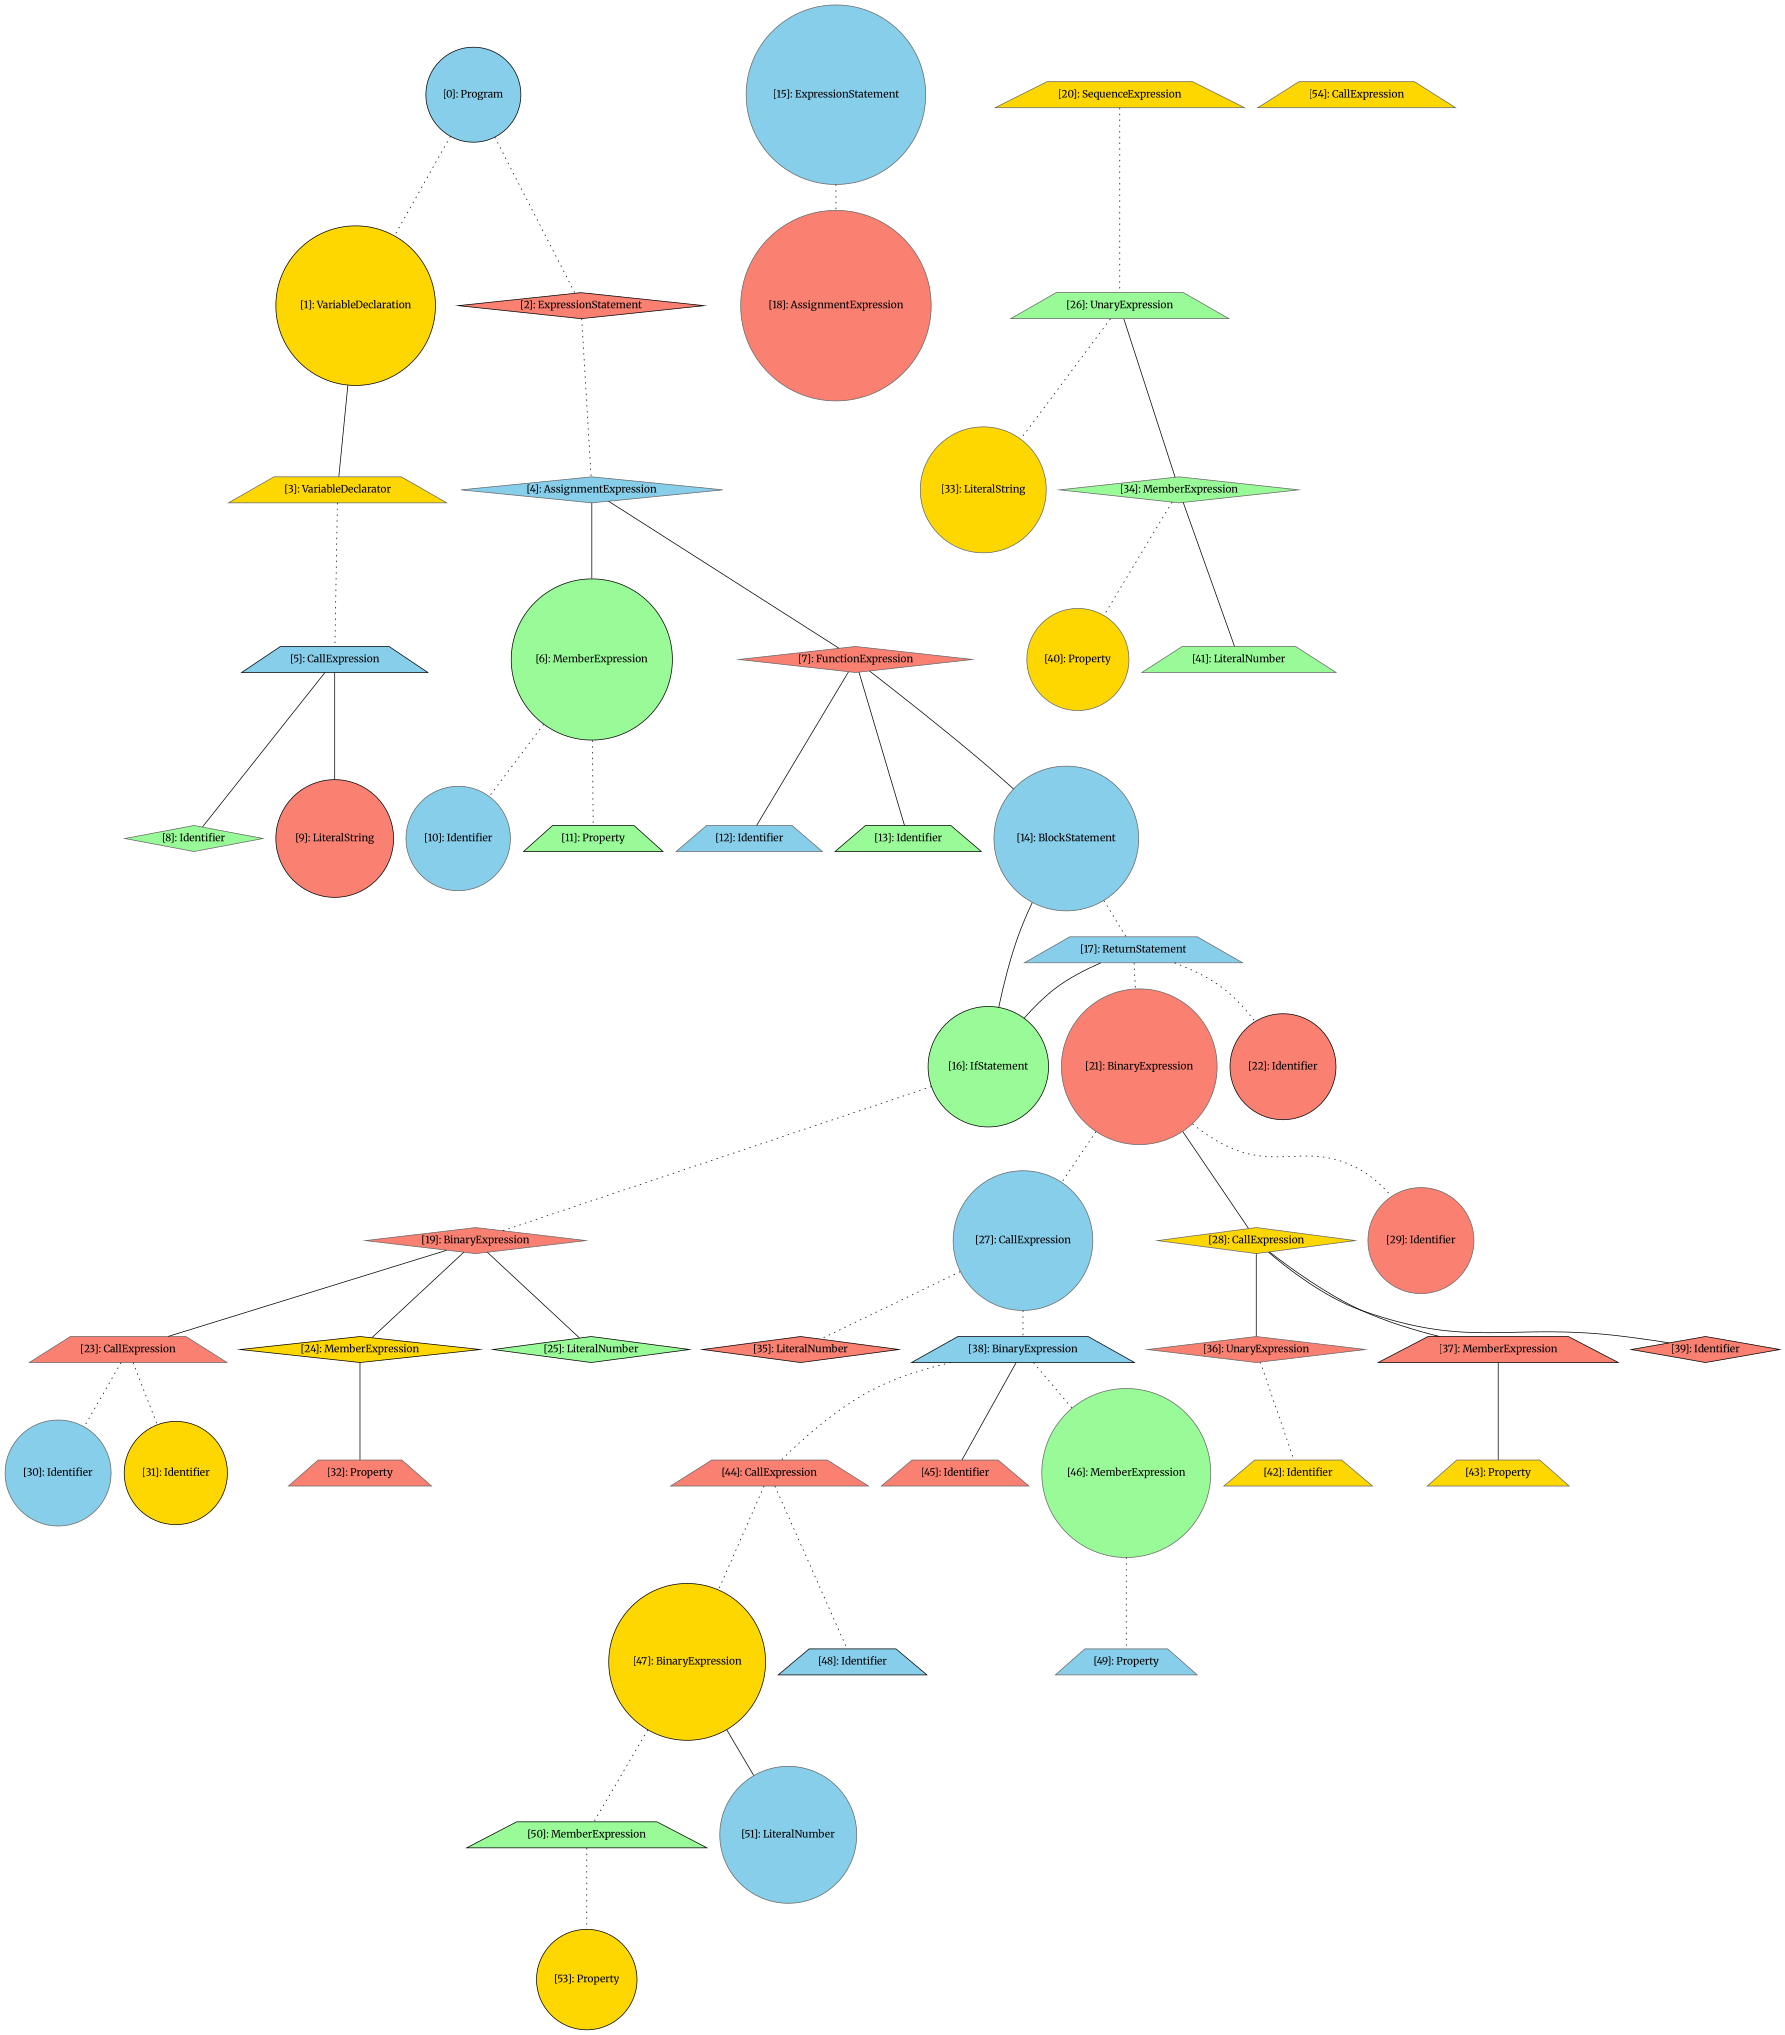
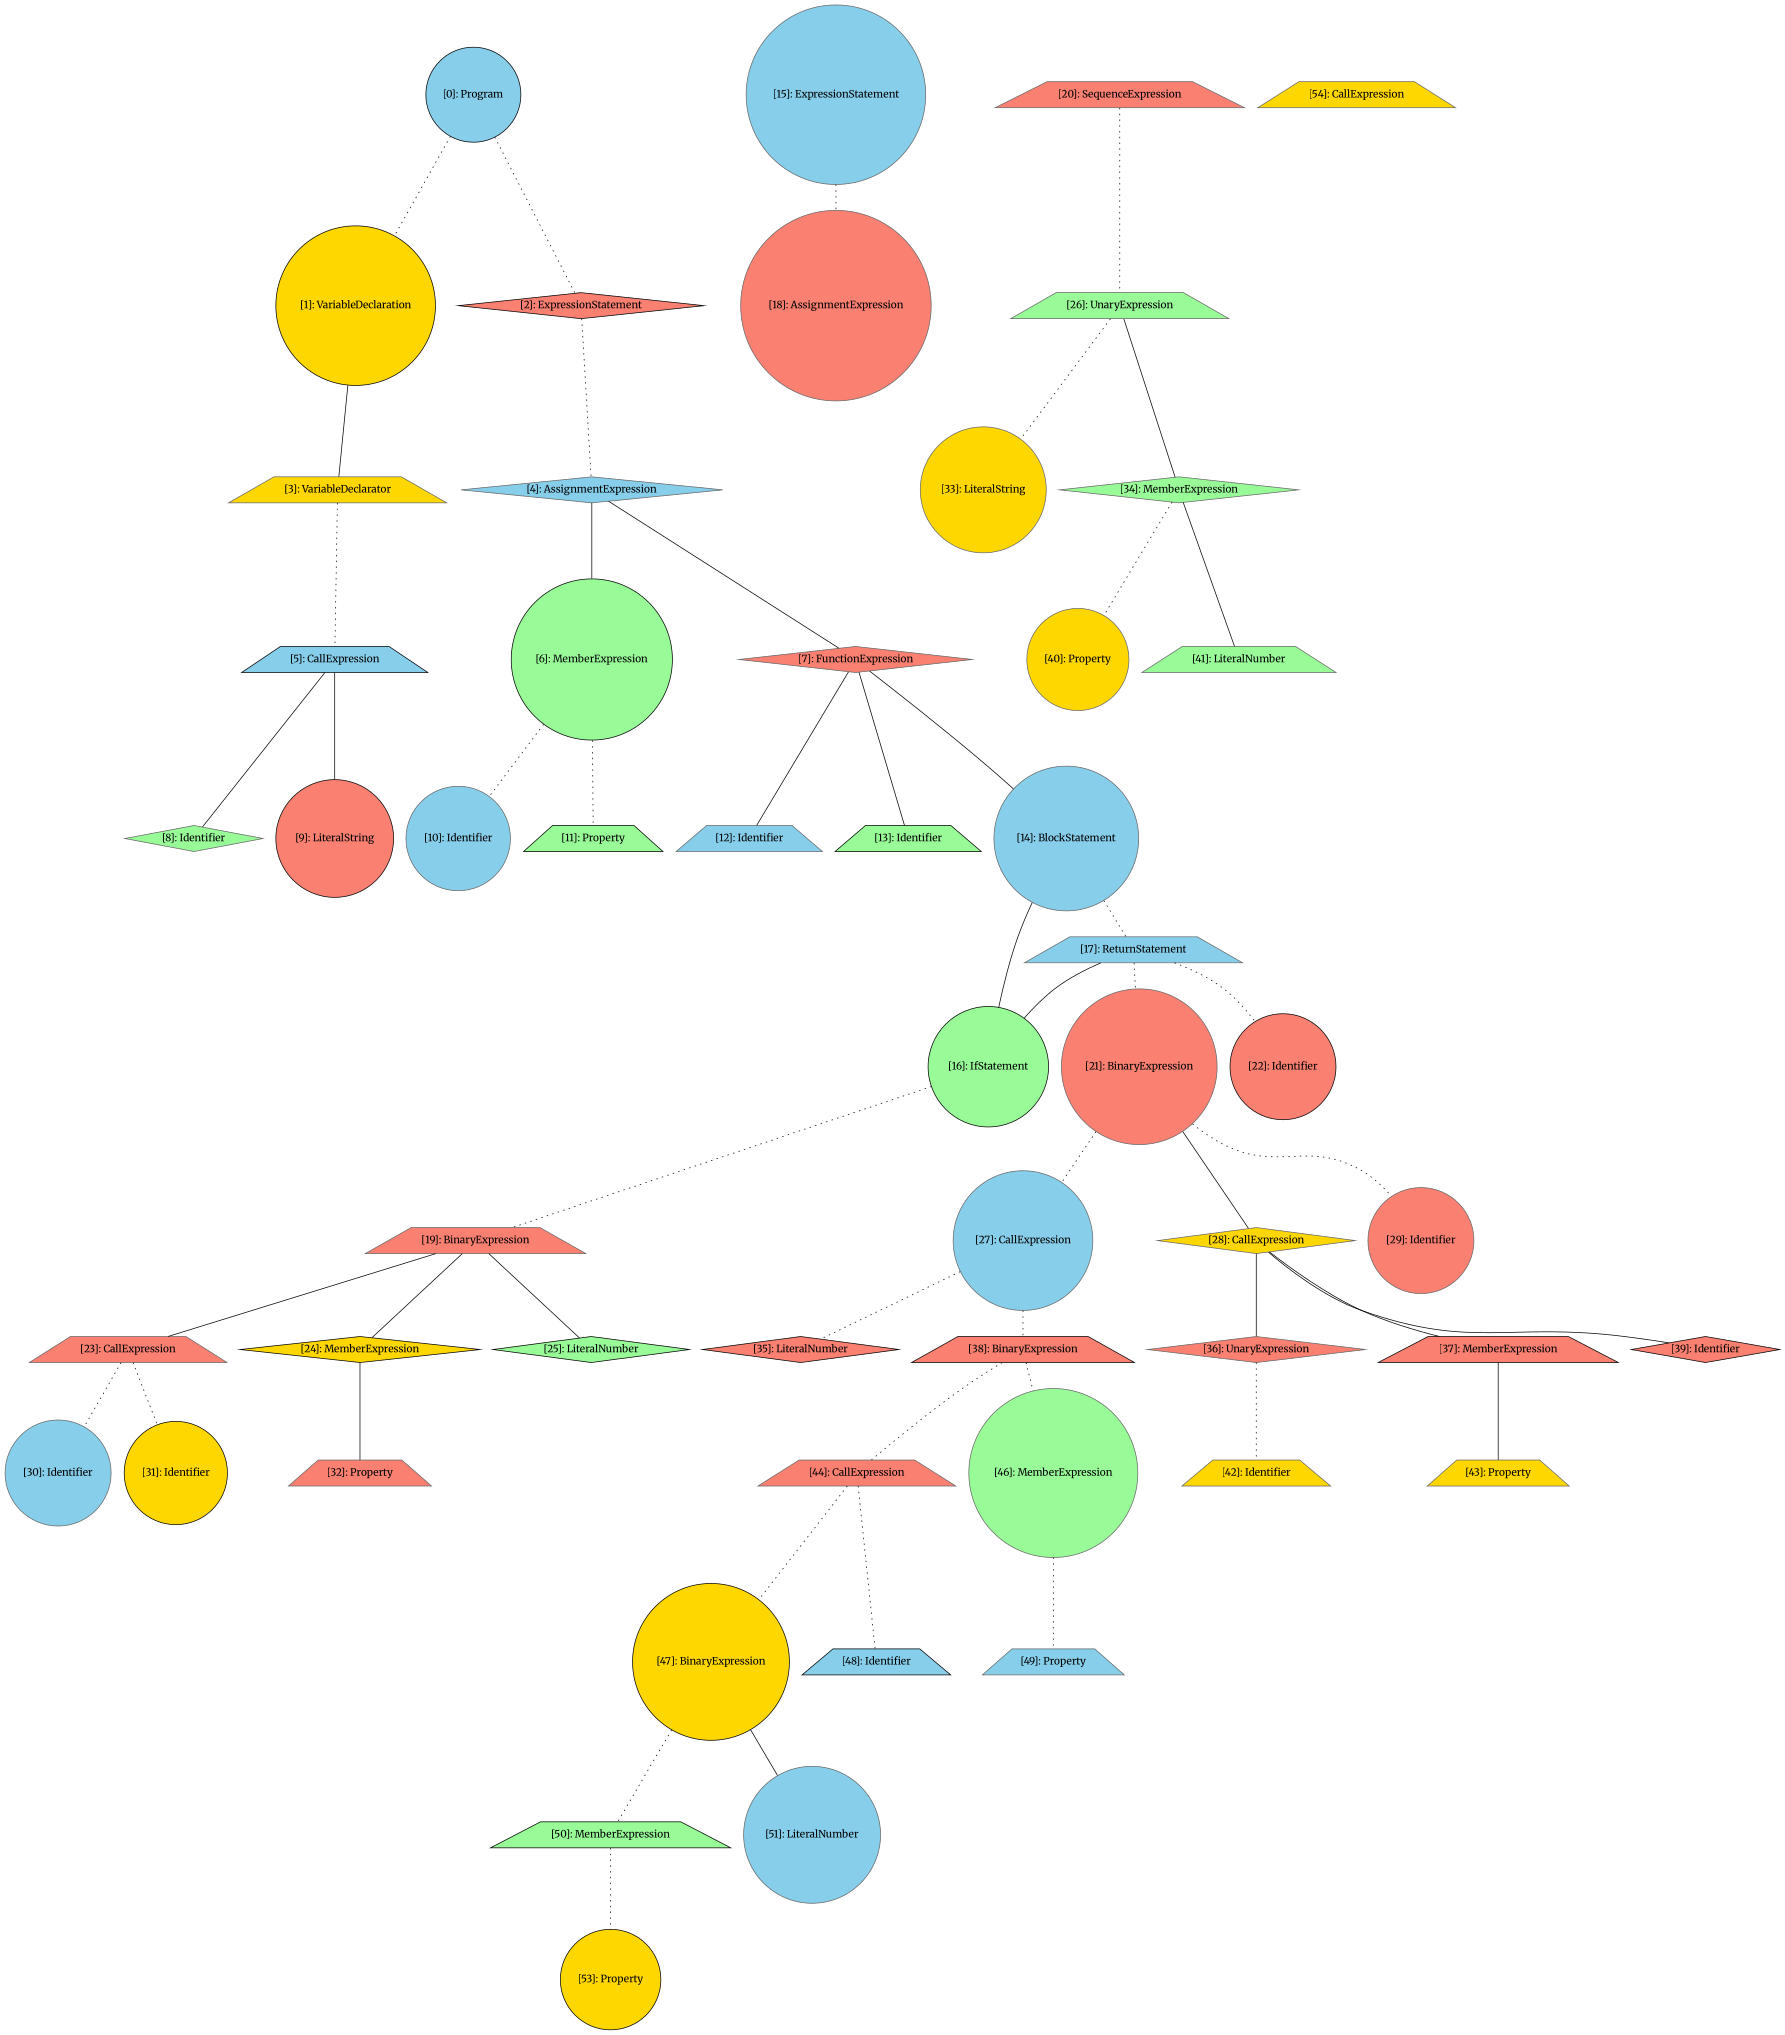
node "[20]: SequenceExpression": fillcolor gold -> salmon
node "[19]: BinaryExpression": shape diamond -> trapezium
node "[38]: BinaryExpression": fillcolor skyblue -> salmon
node "[45]: Identifier": removed
